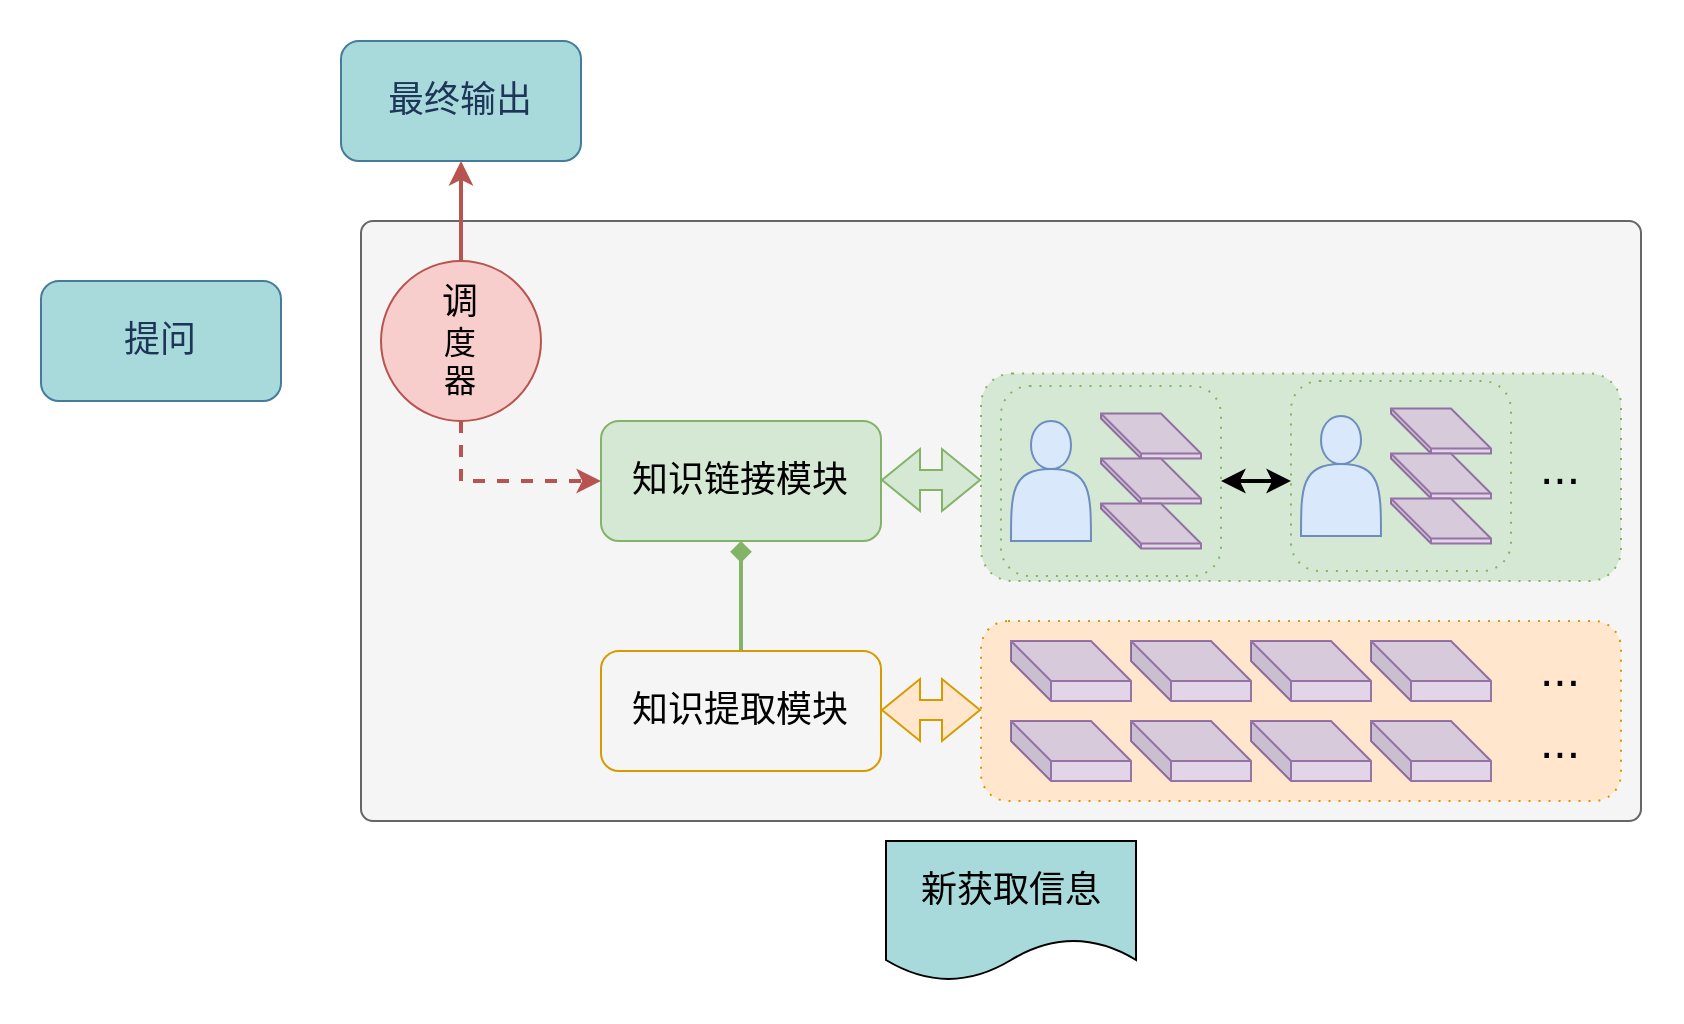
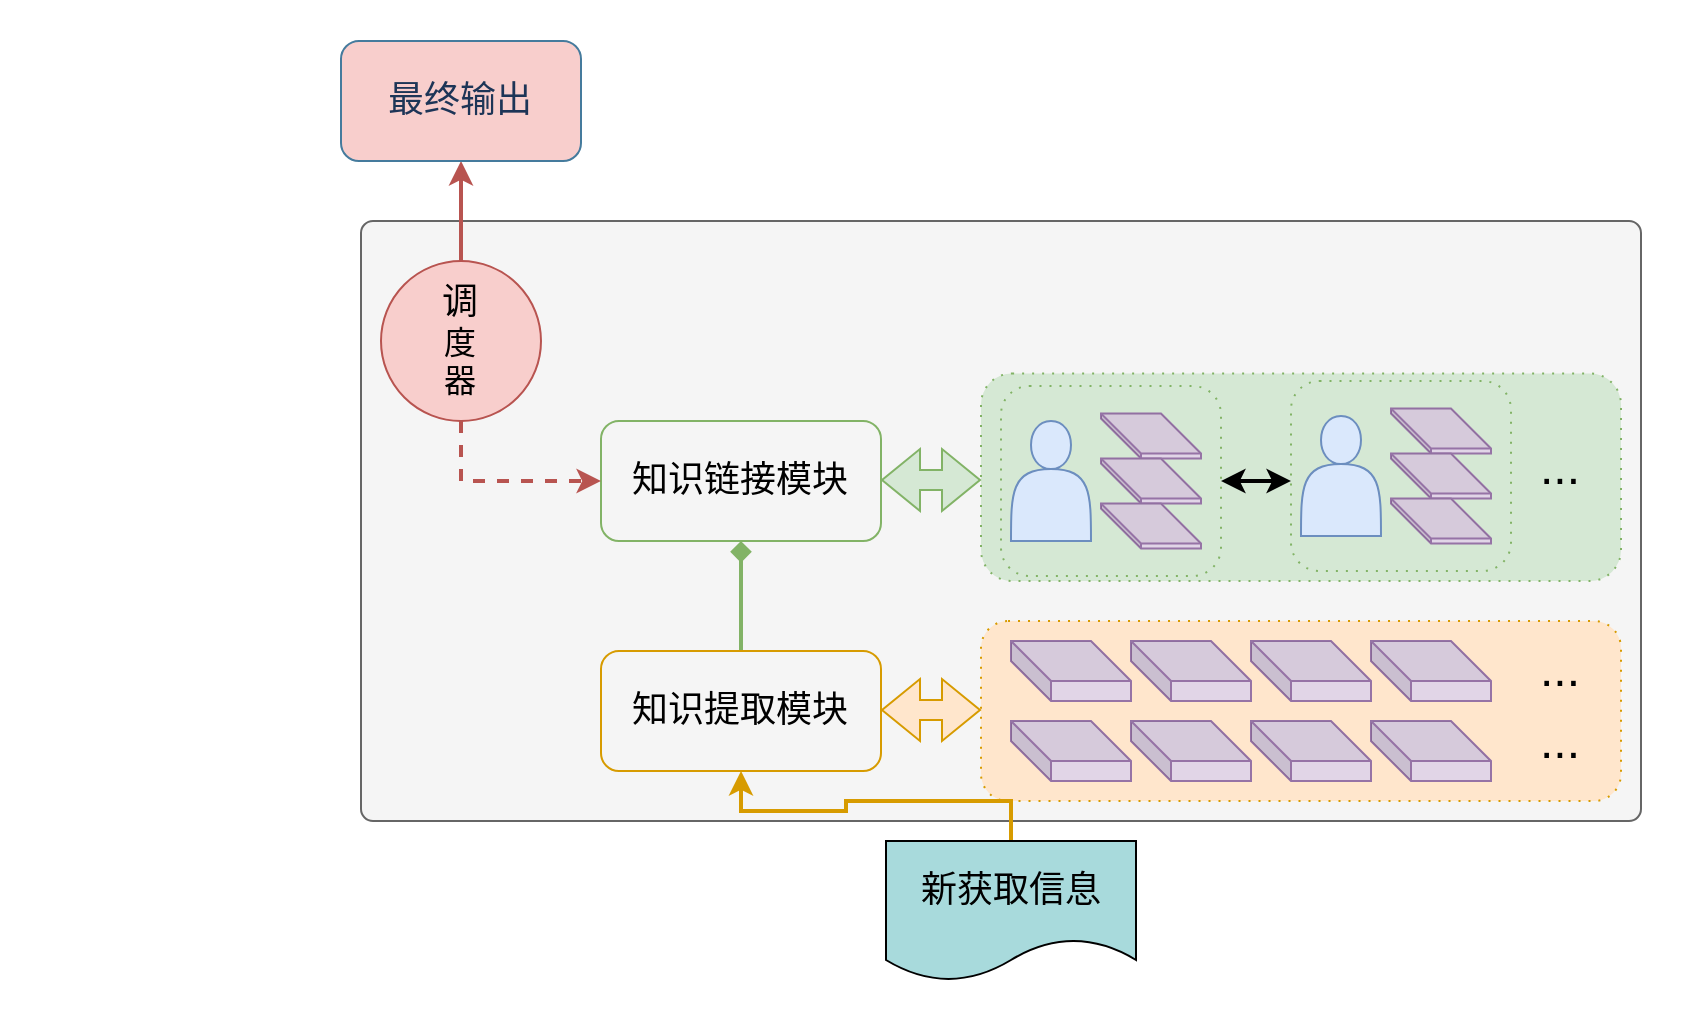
node "最终输出": fillcolor #a8dadc -> #f8cecc
node "提问": removed
node "知识链接模块": fillcolor #d5e8d4 -> #f5f5f5
edge "新获取信息" -> "知识提取模块": added
